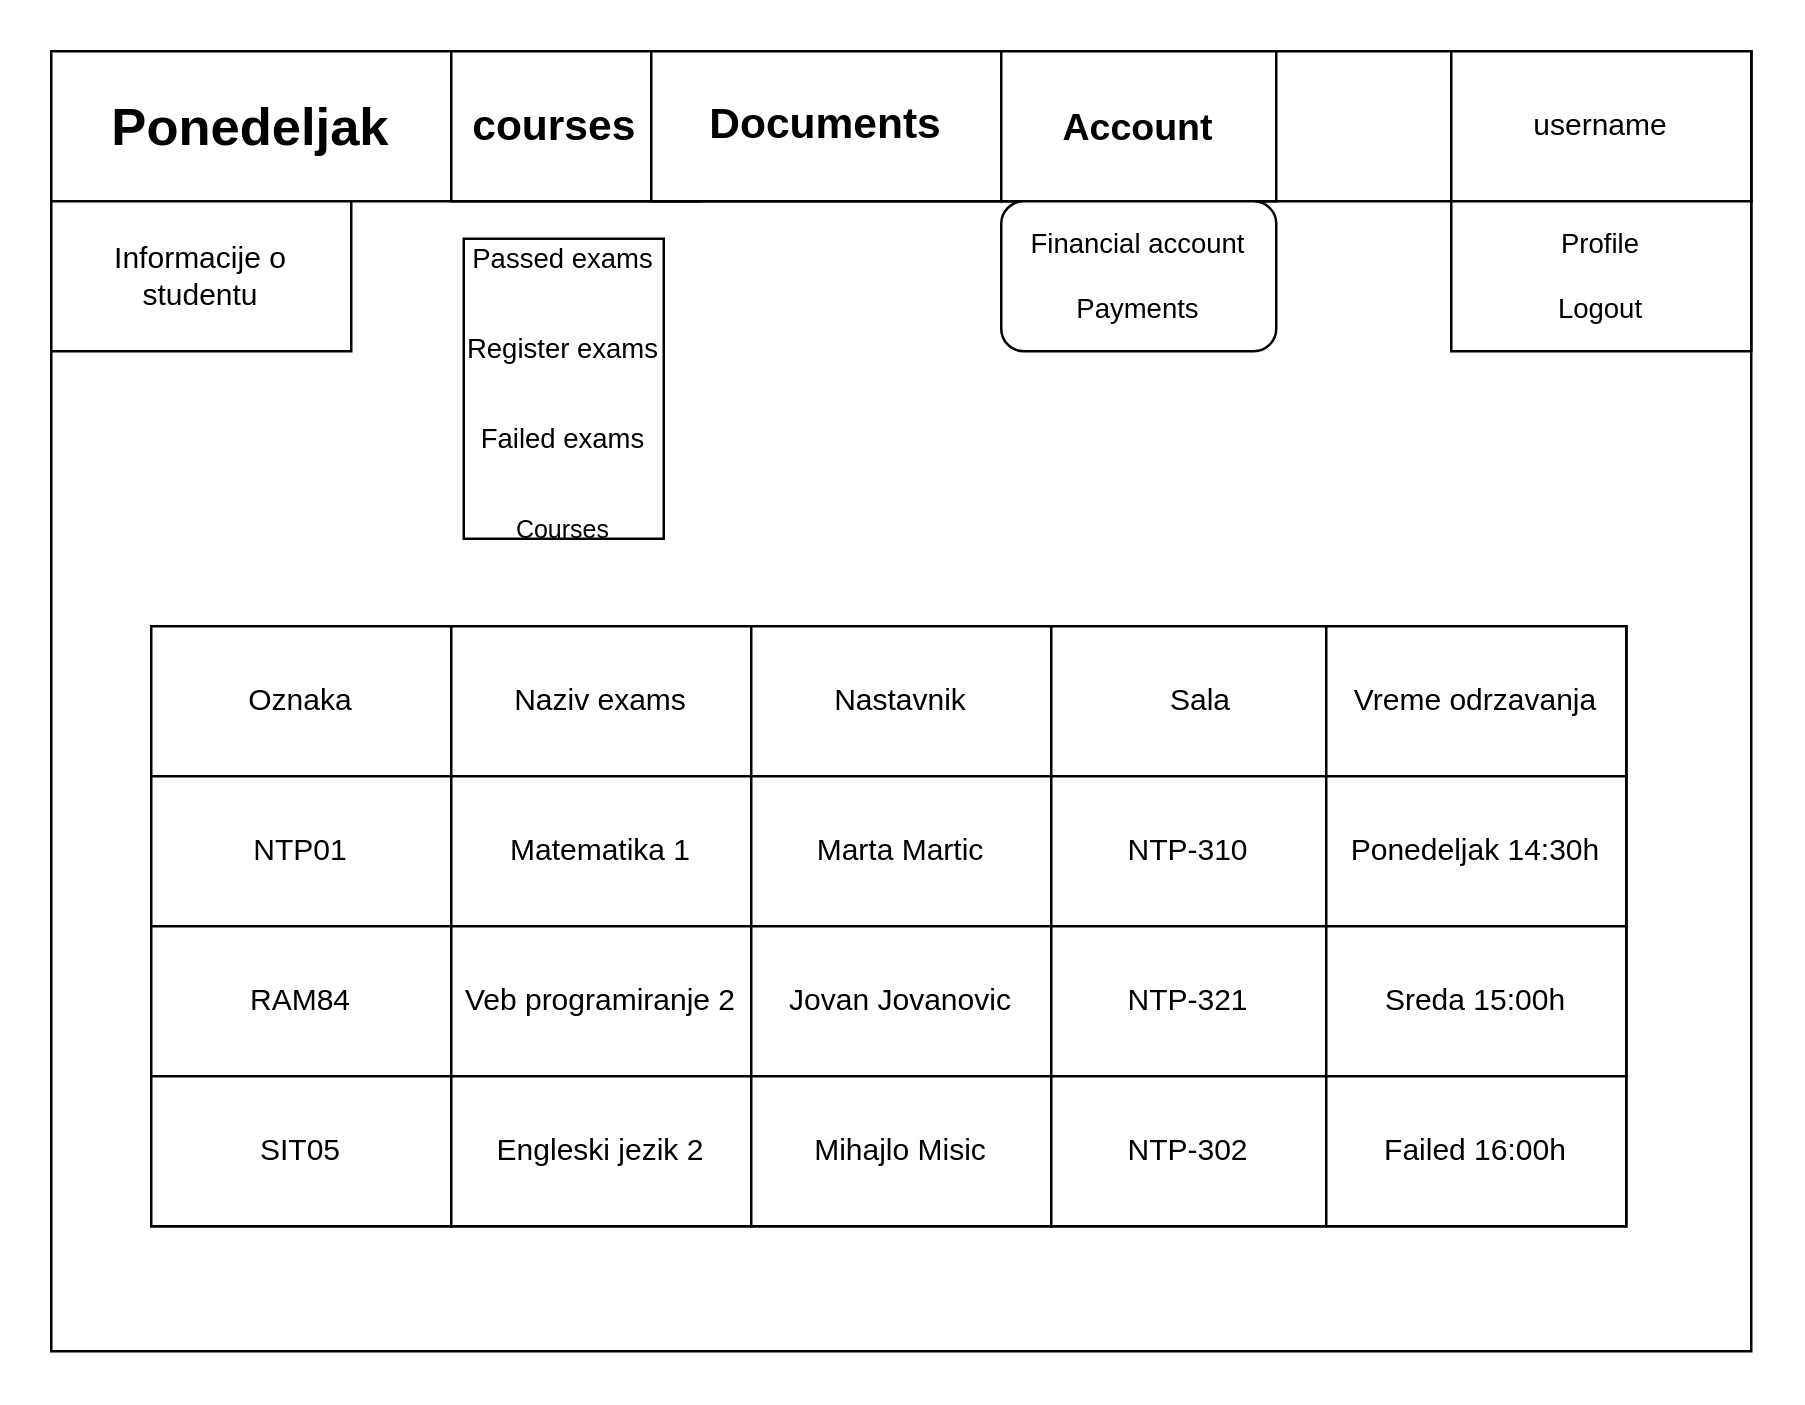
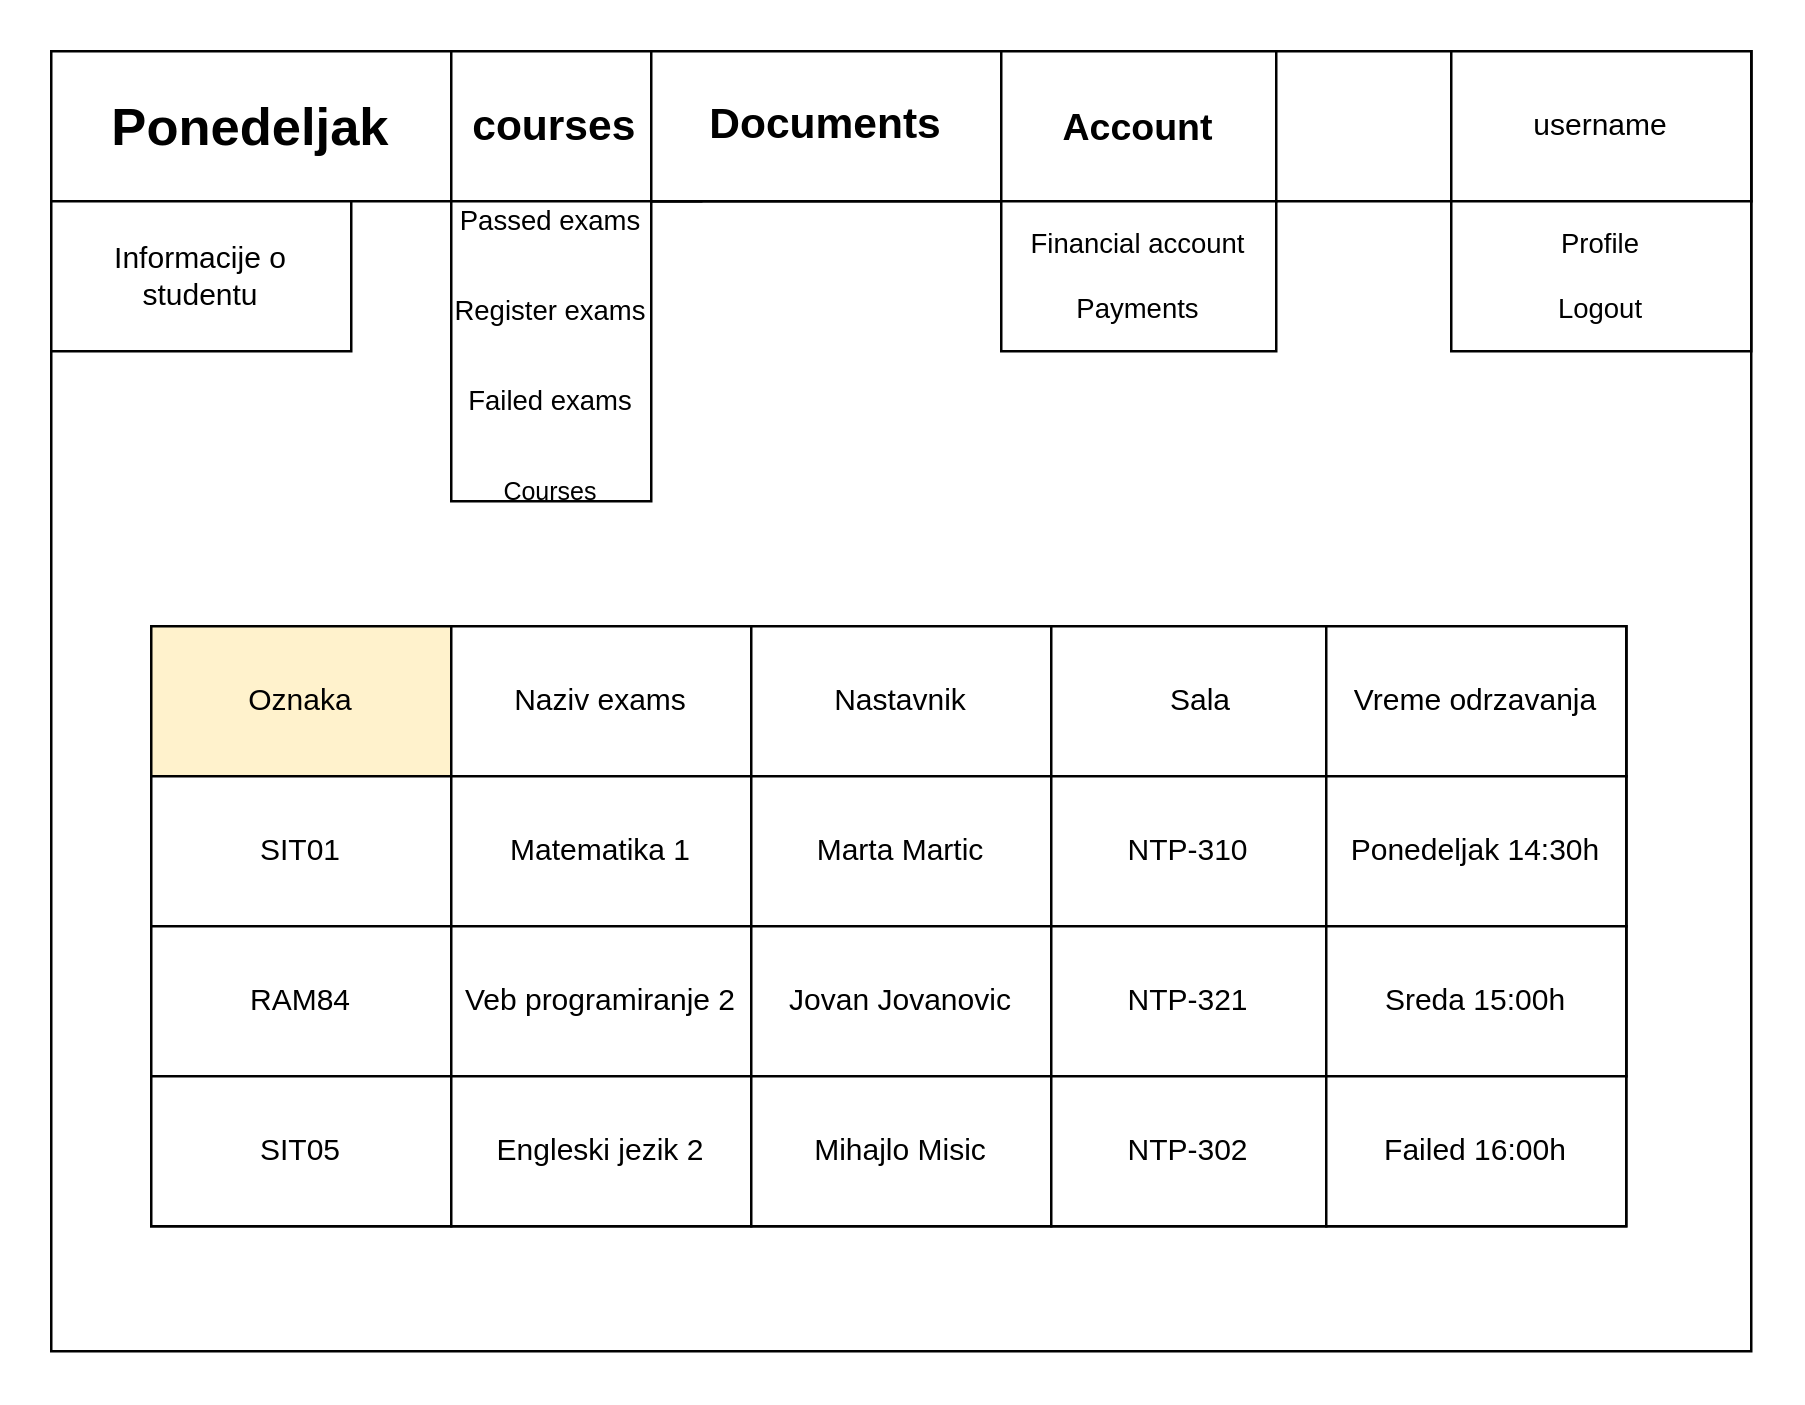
node "Financial account Payments": shape rounded rectangle -> rectangle
node "Passed exams Register exams Failed exams Courses": moved (564, 389) -> (551, 351)
node "Oznaka": fillcolor #ffffff -> #fff2cc
node "NTP01": label "NTP01" -> "SIT01"
